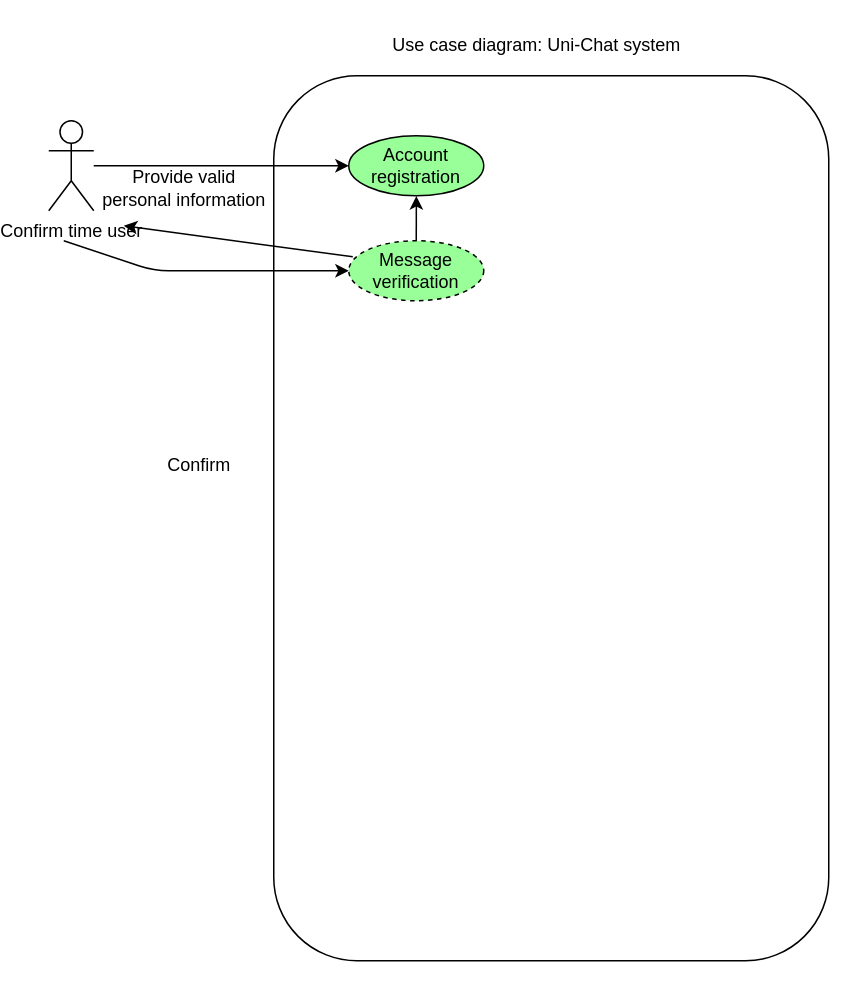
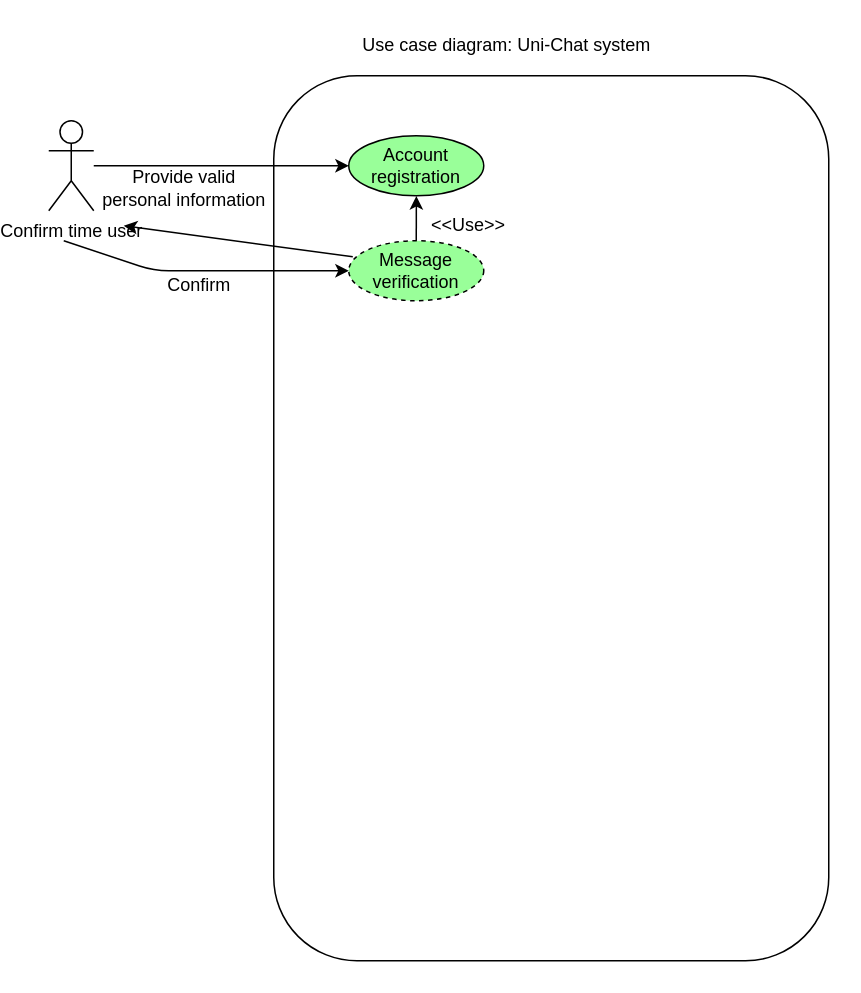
node "Use case diagram: Uni-Chat system": moved (536, 46) -> (506, 46)
node "<<Use>>": added
node "Confirm": moved (199, 466) -> (199, 286)
